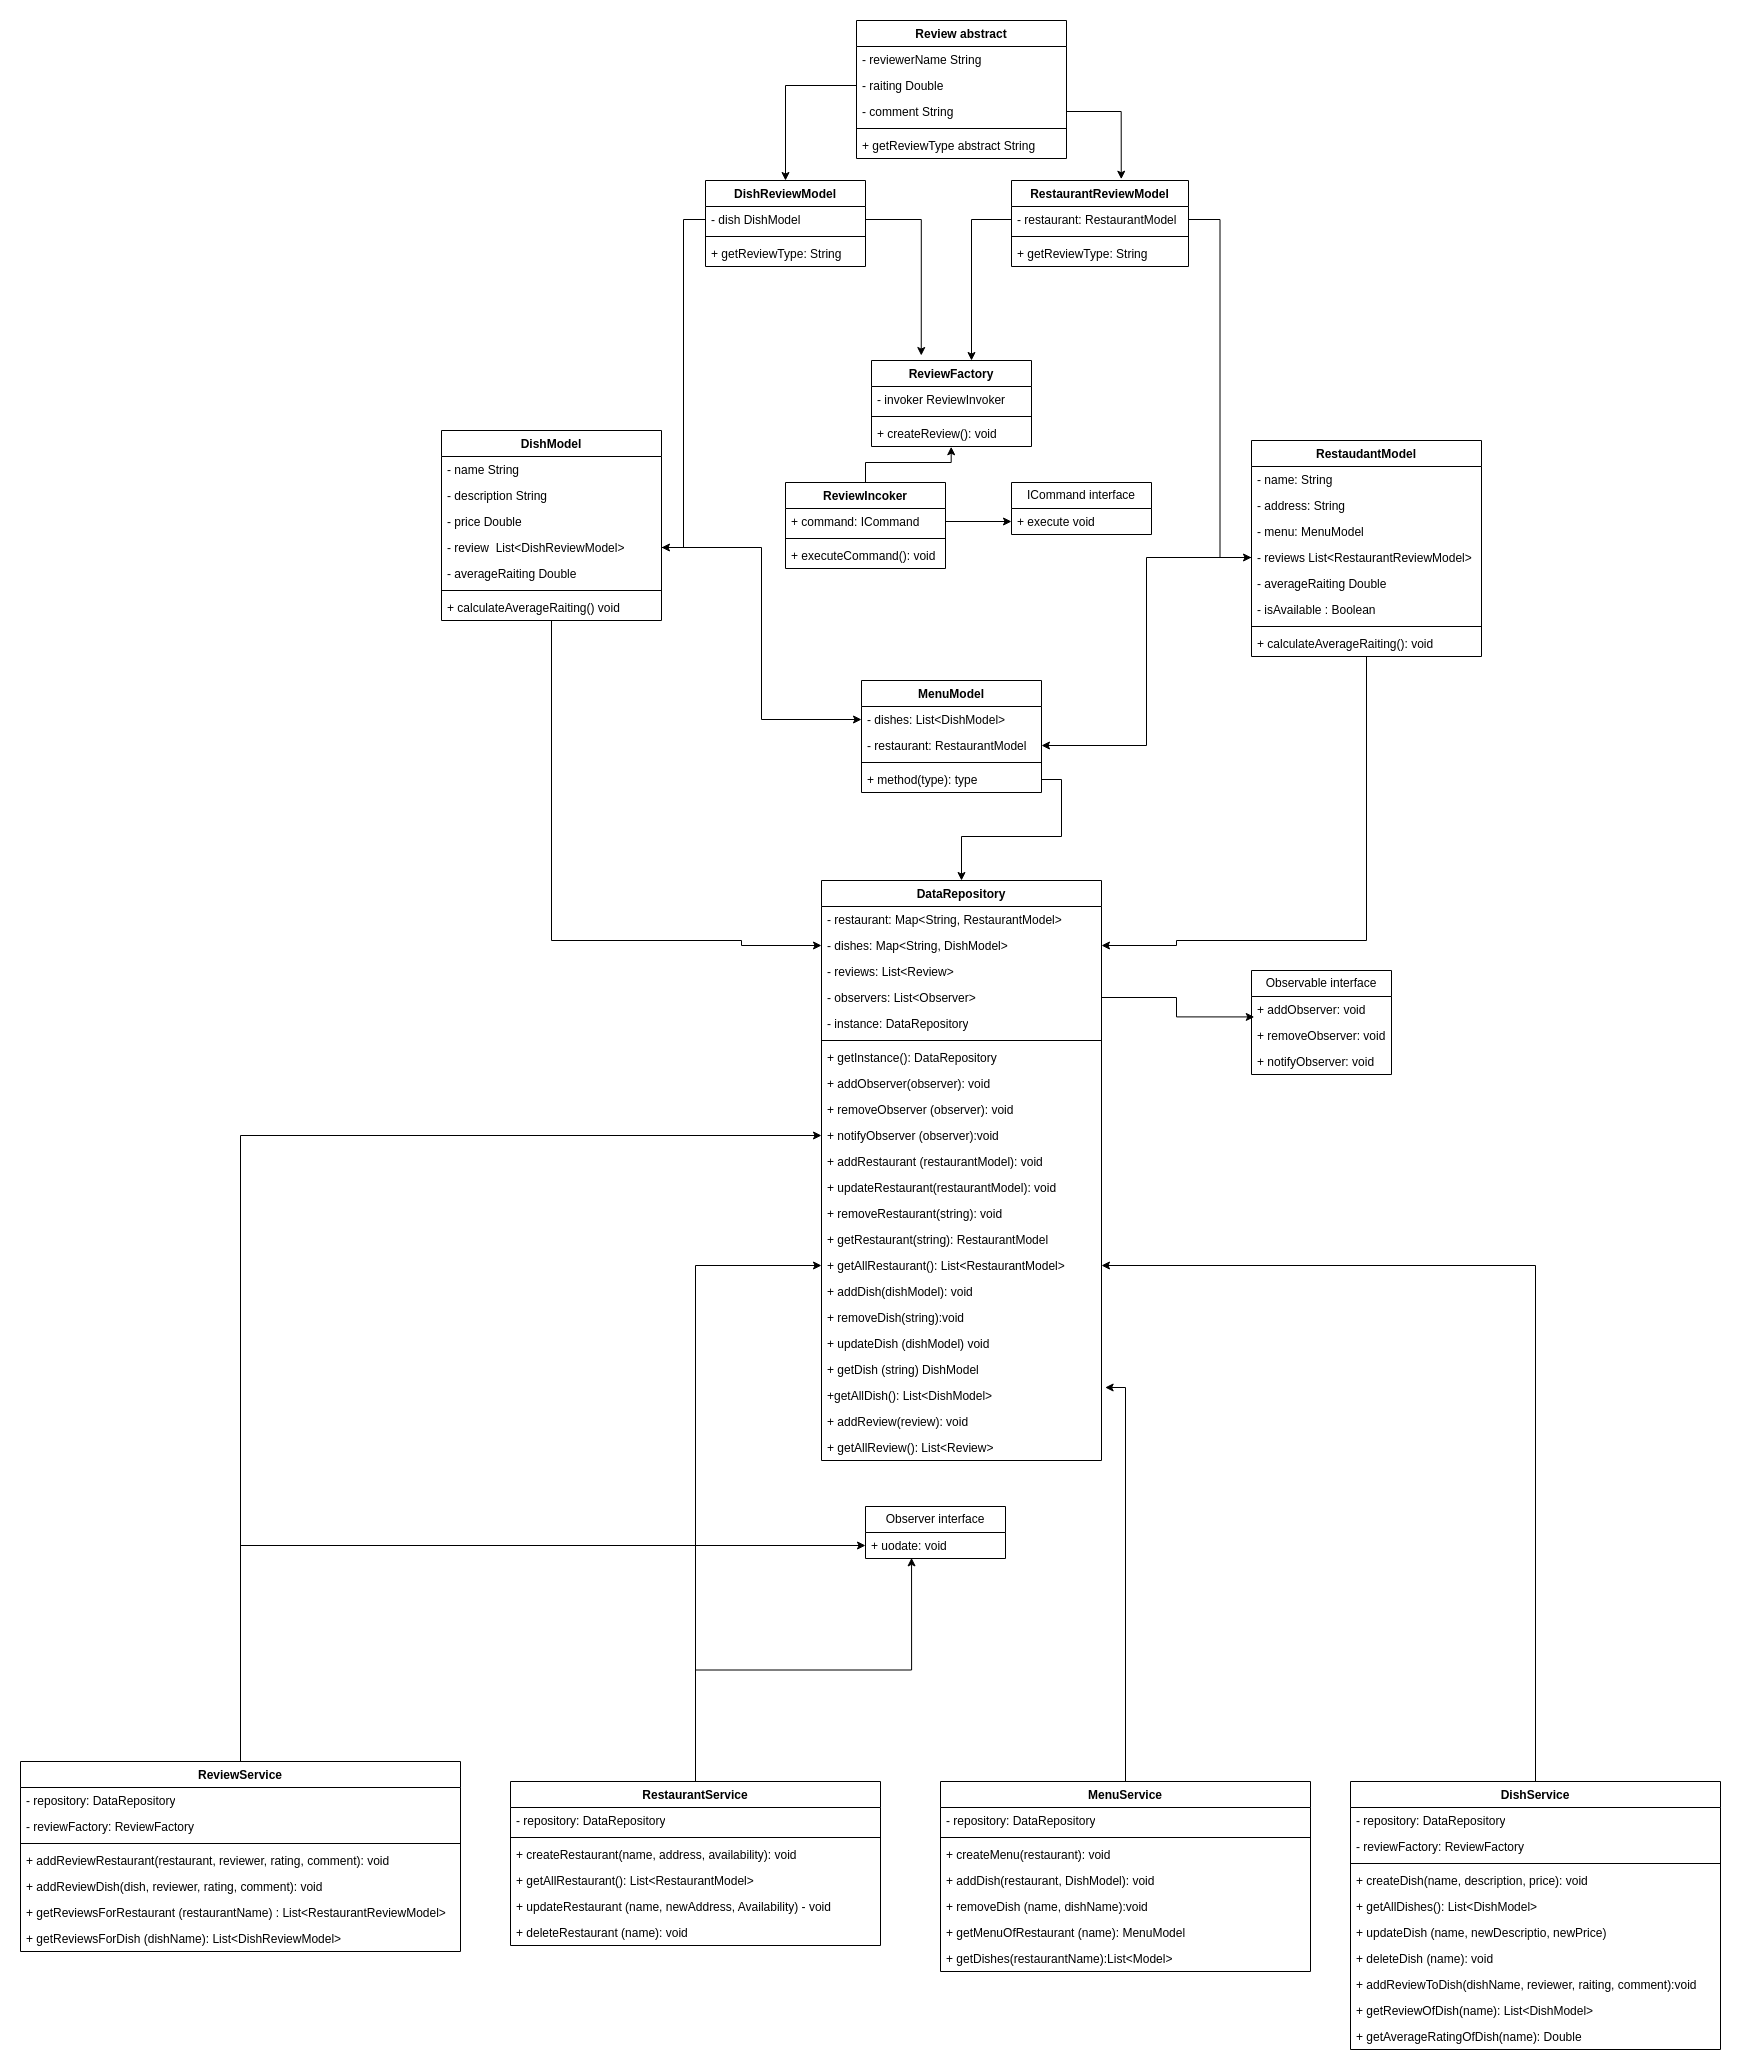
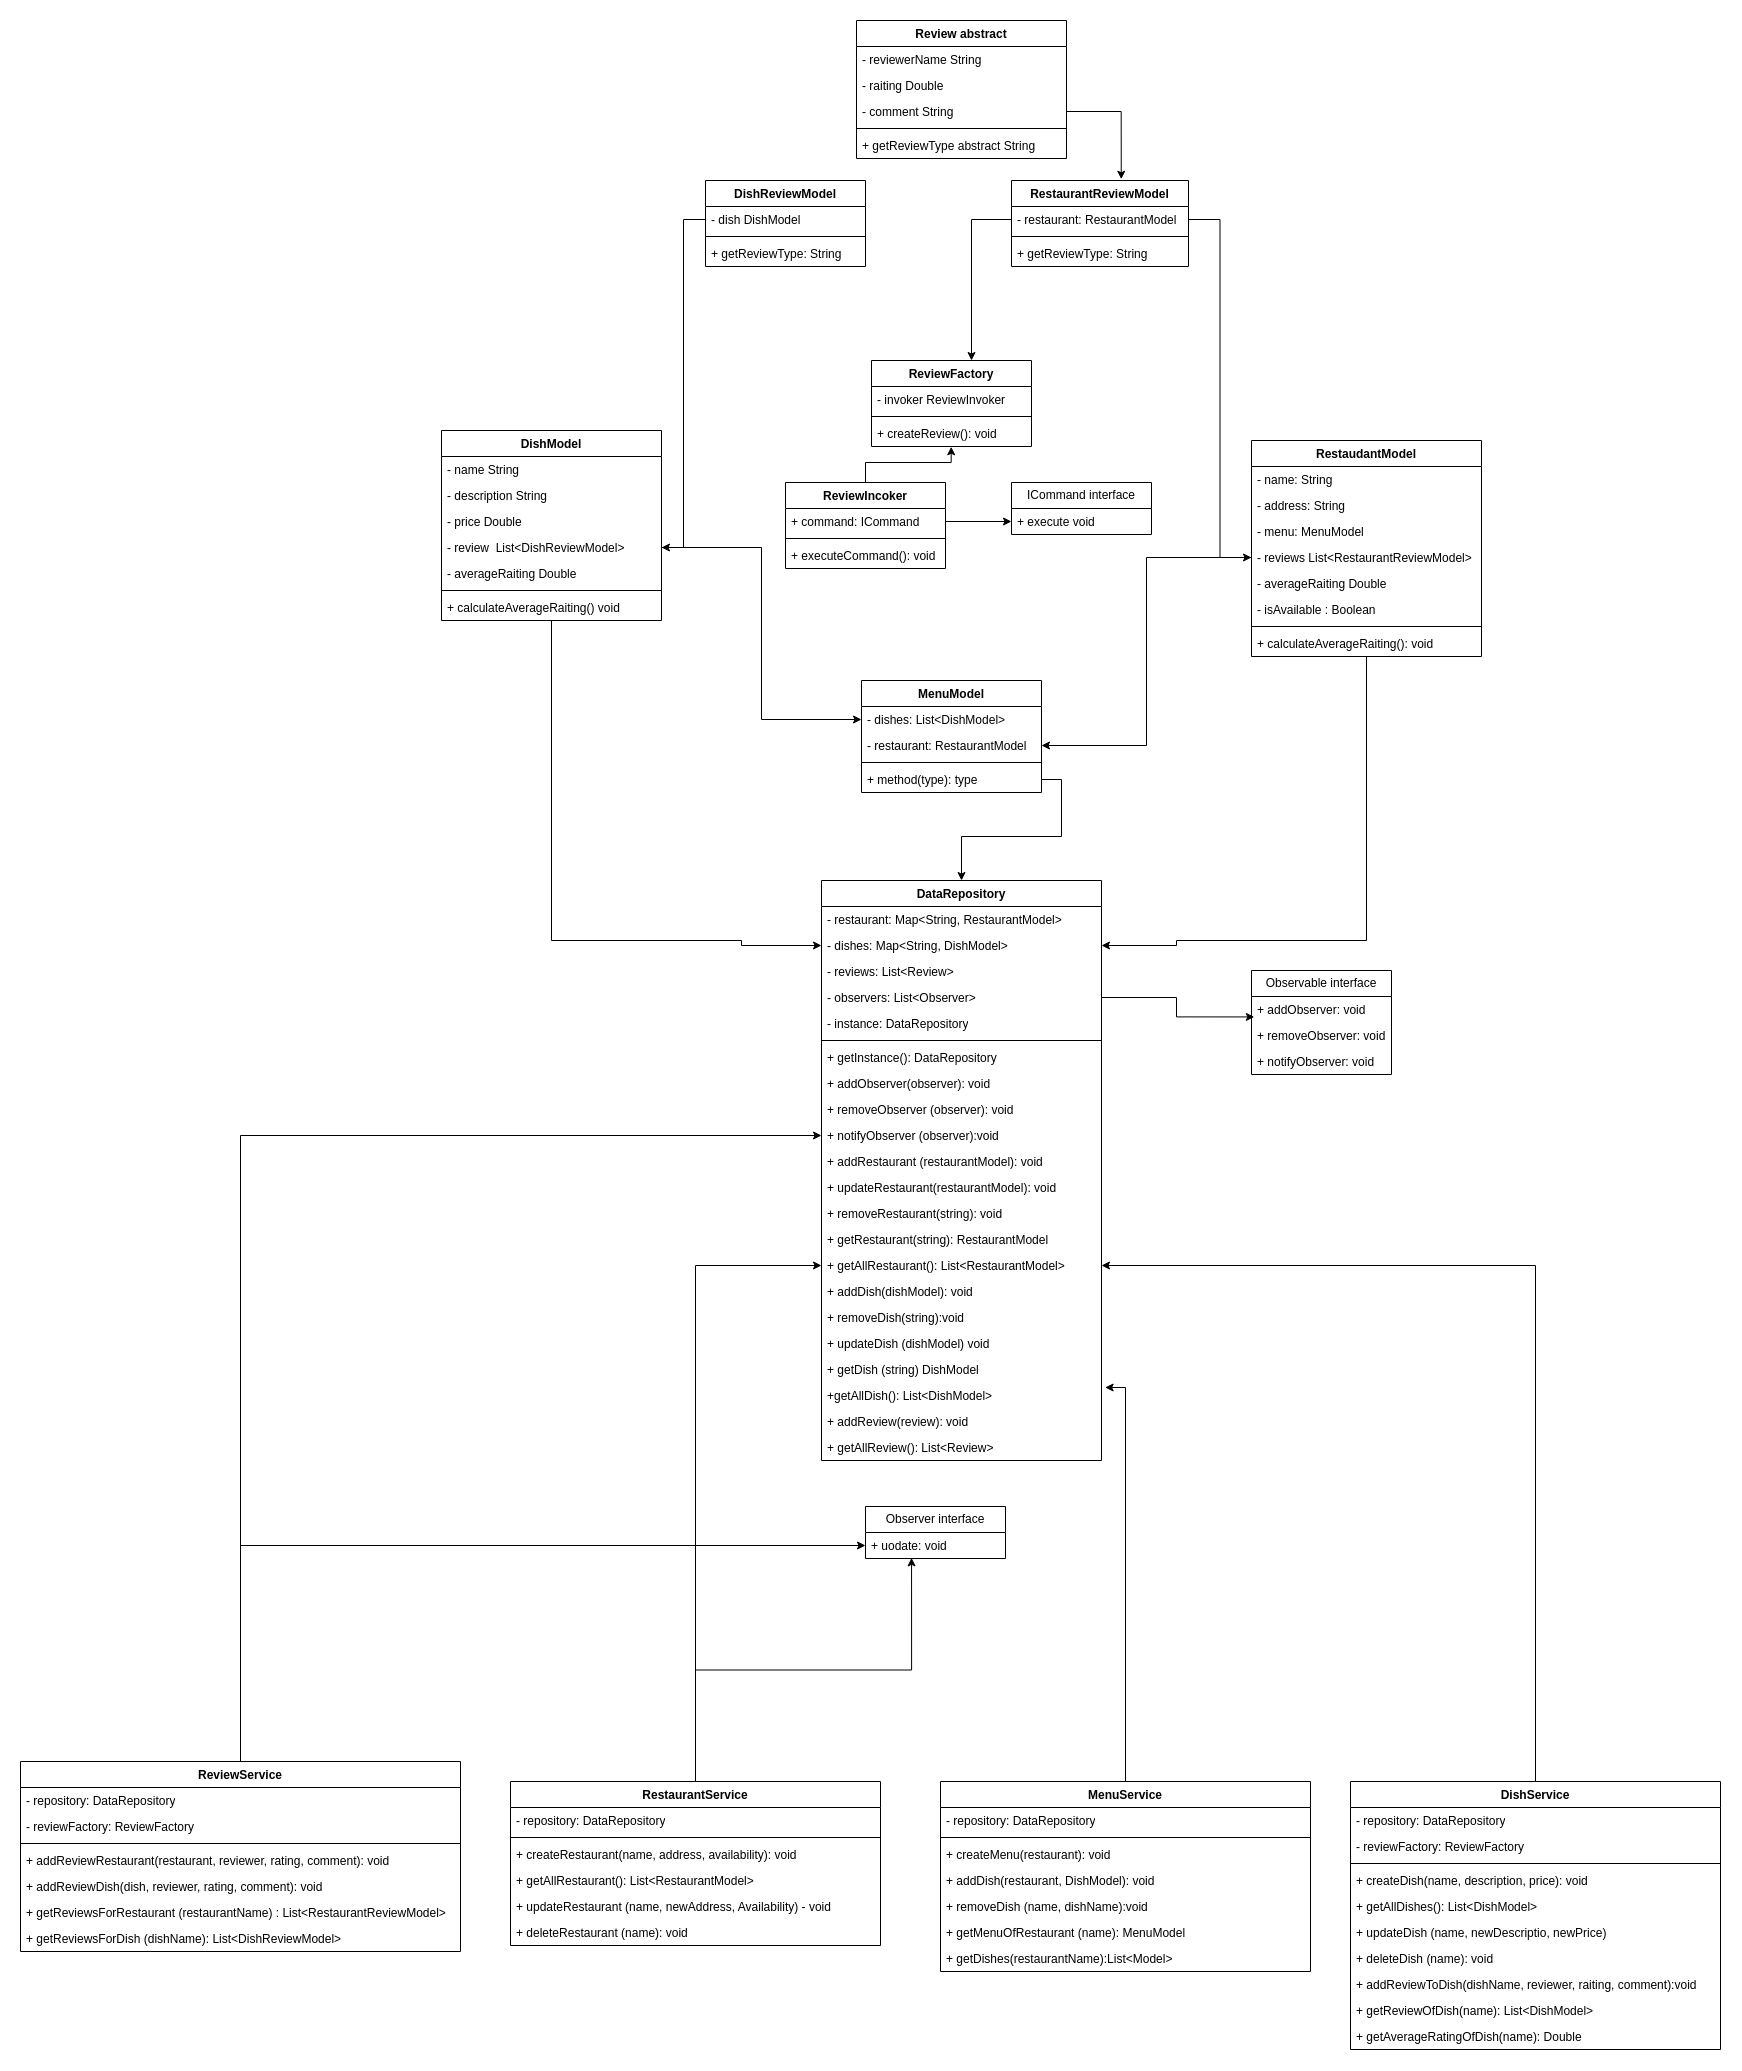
edge "- raiting Double" -> "DishReviewModel": removed
edge "- dish DishModel" -> "ReviewFactory": removed
